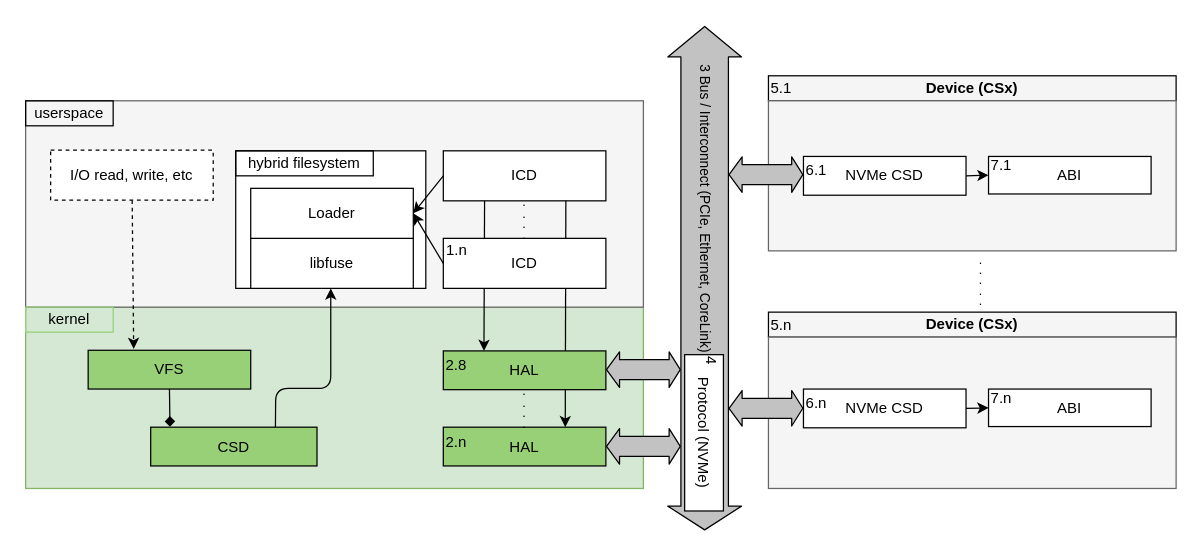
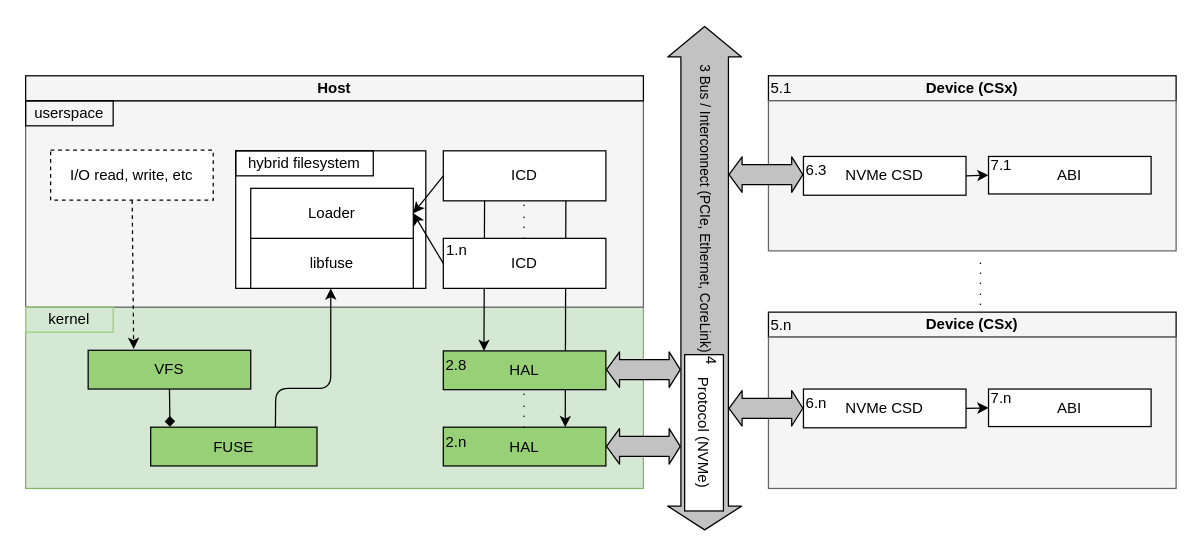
node "Host": added
node "6.1": label "6.1" -> "6.3"
node "CSD": label "CSD" -> "FUSE"
